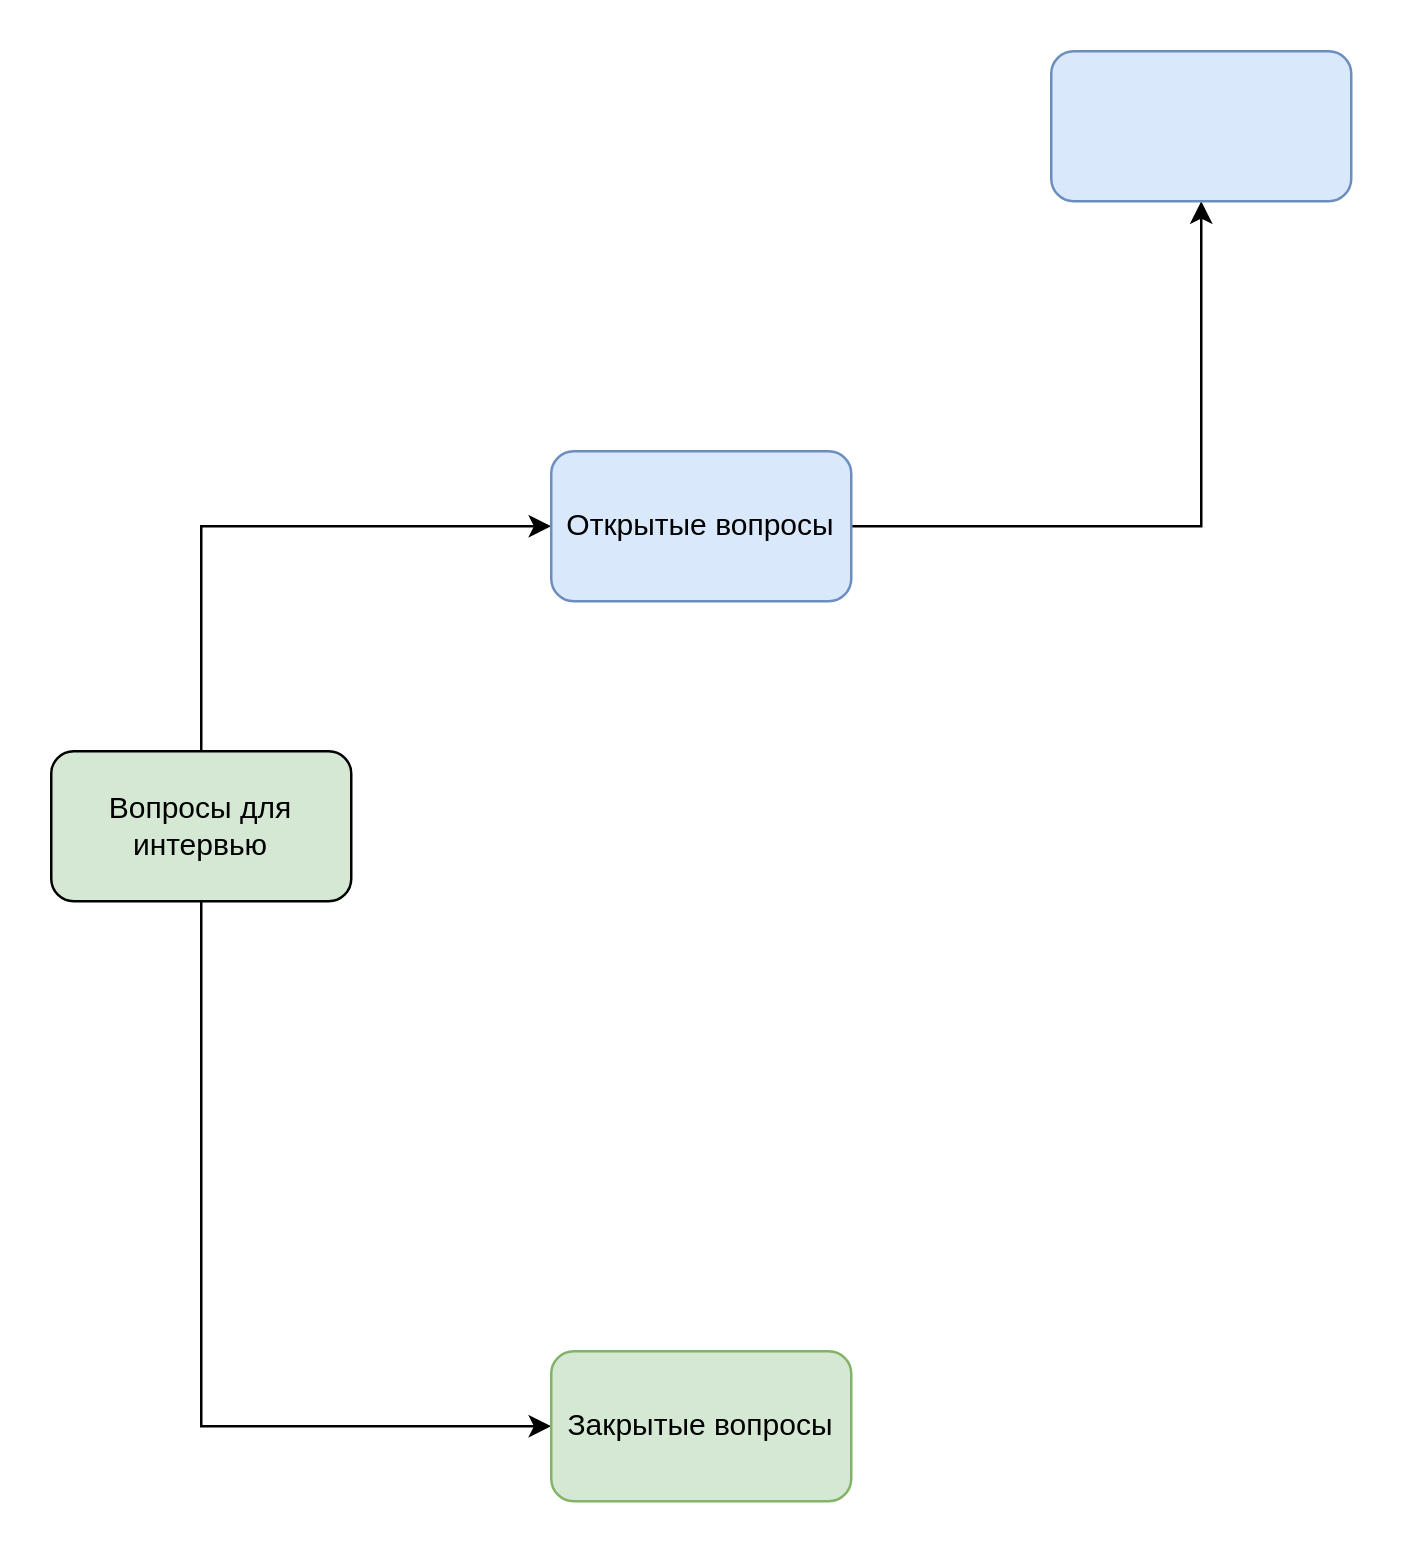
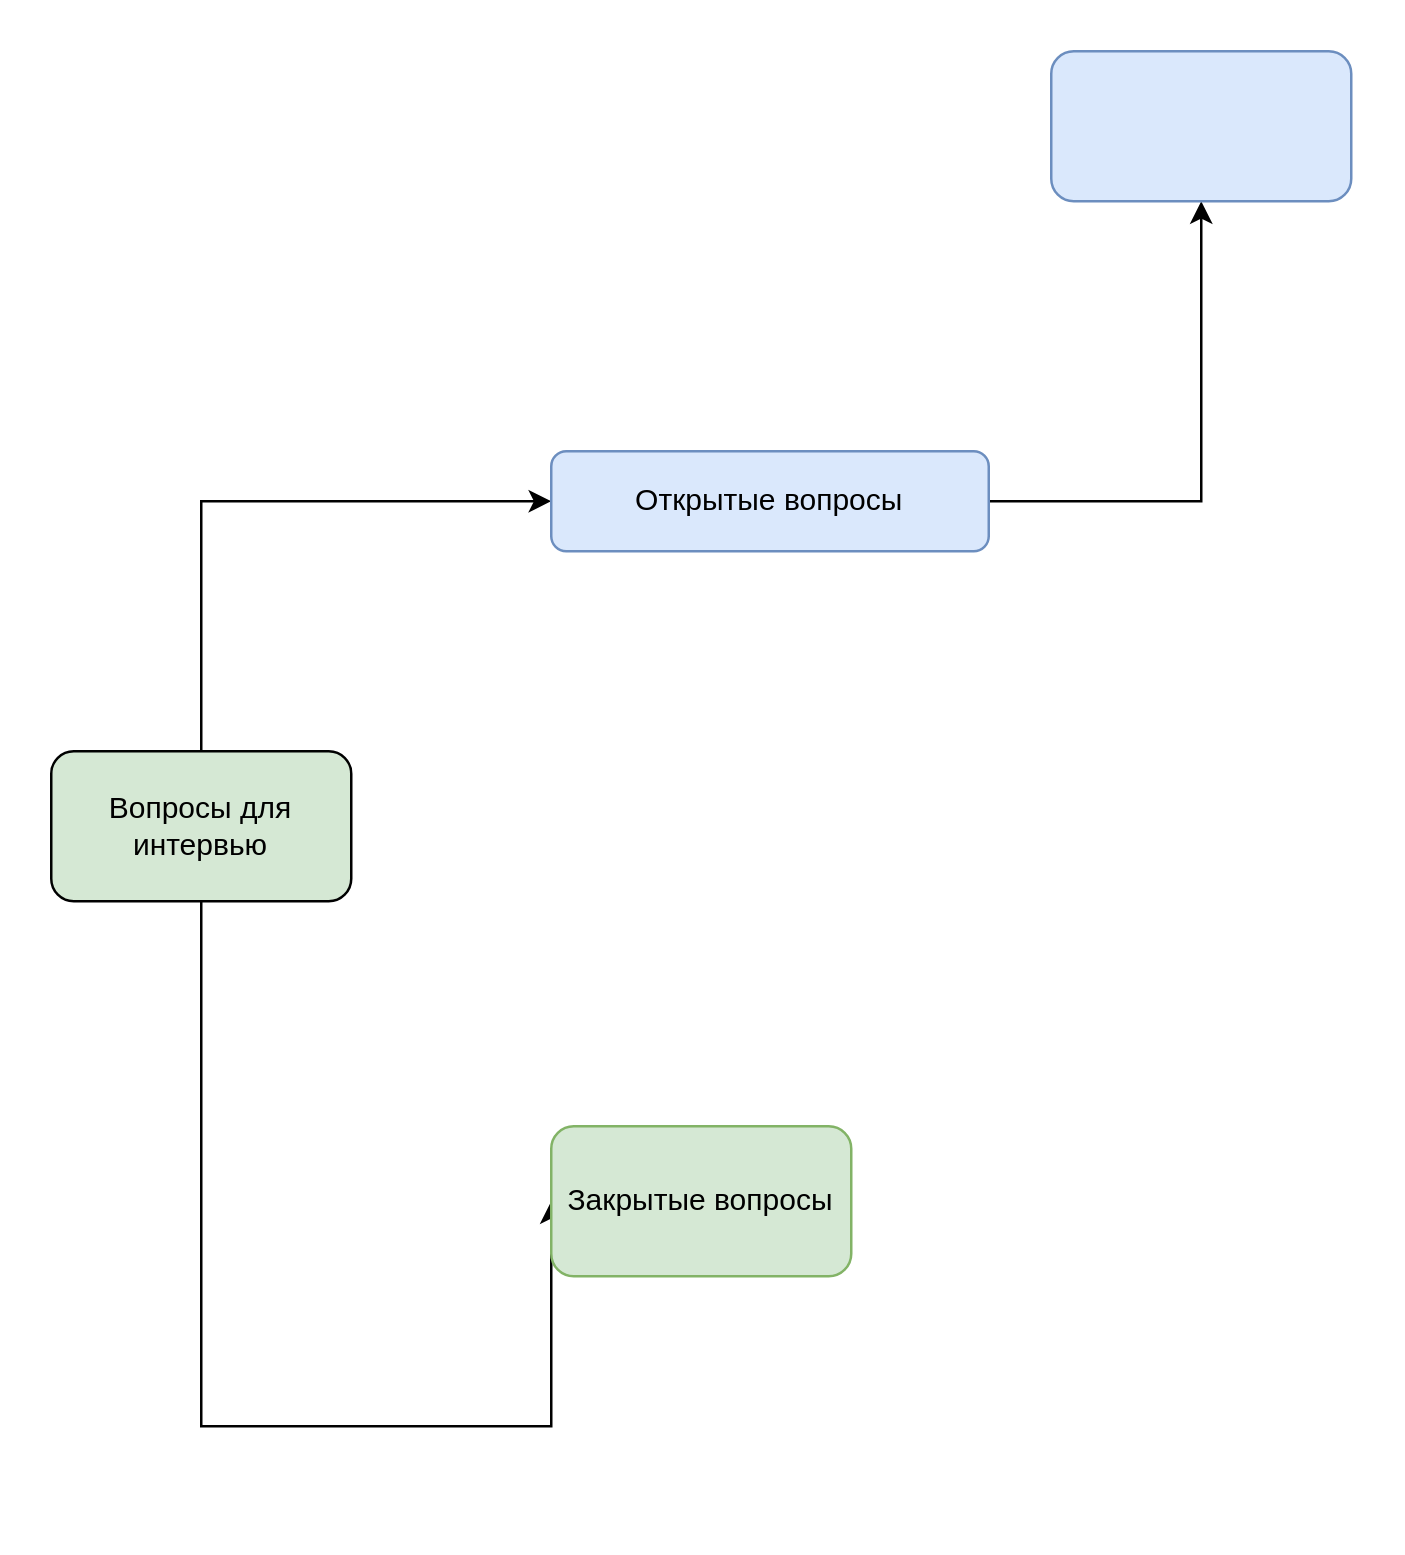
node "Открытые вопросы": size 300x150 -> 438x100
node "Закрытые вопросы": moved (701, 1426) -> (701, 1201)
